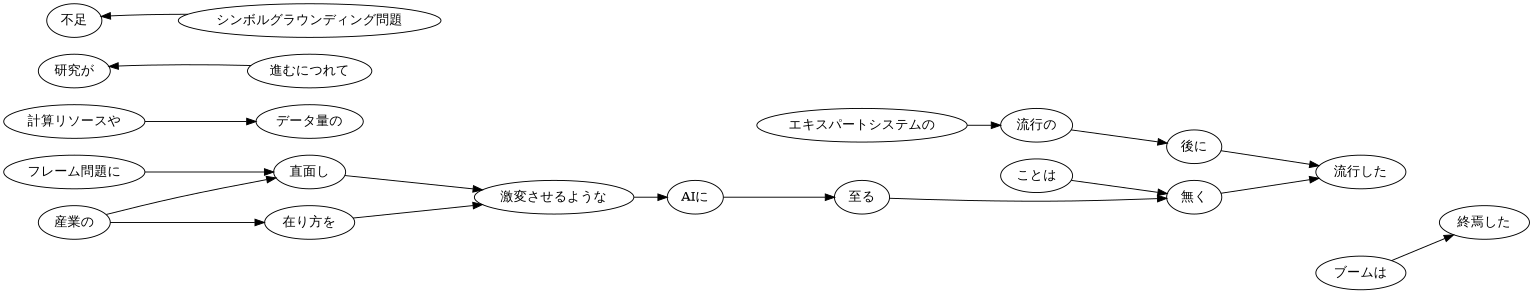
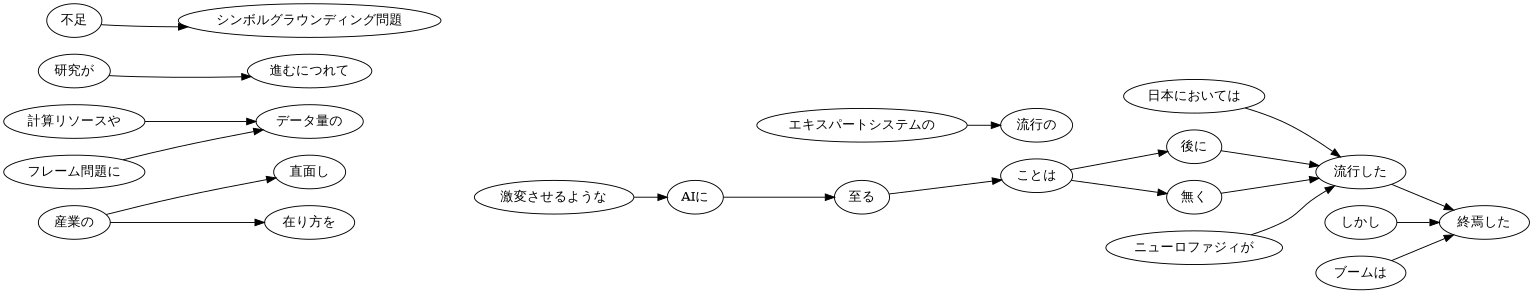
edge "シンボルグラウンディング問題" -> "不足": reversed
edge "進むにつれて" -> "研究が": reversed
node "日本においては": added
edge "流行の" -> "後に": now "ことは" -> "後に"
edge "フレーム問題に" -> "直面し": now "フレーム問題に" -> "データ量の"
edge "直面し" -> "激変させるような": removed
edge "流行した" -> "終焉した": added
edge "至る" -> "無く": now "至る" -> "ことは"
edge "在り方を" -> "激変させるような": removed
node "しかし": added
node "ニューロファジィが": added
